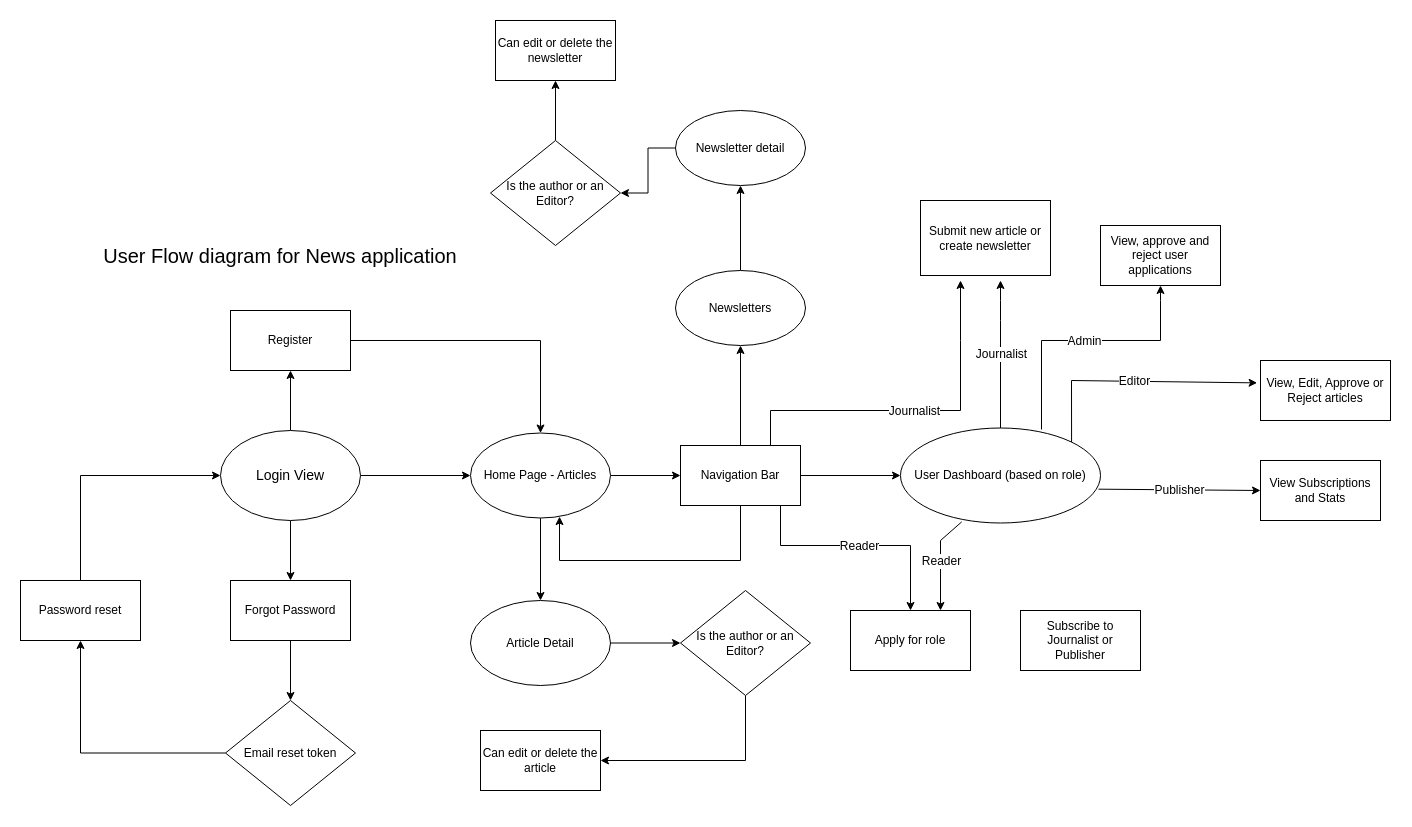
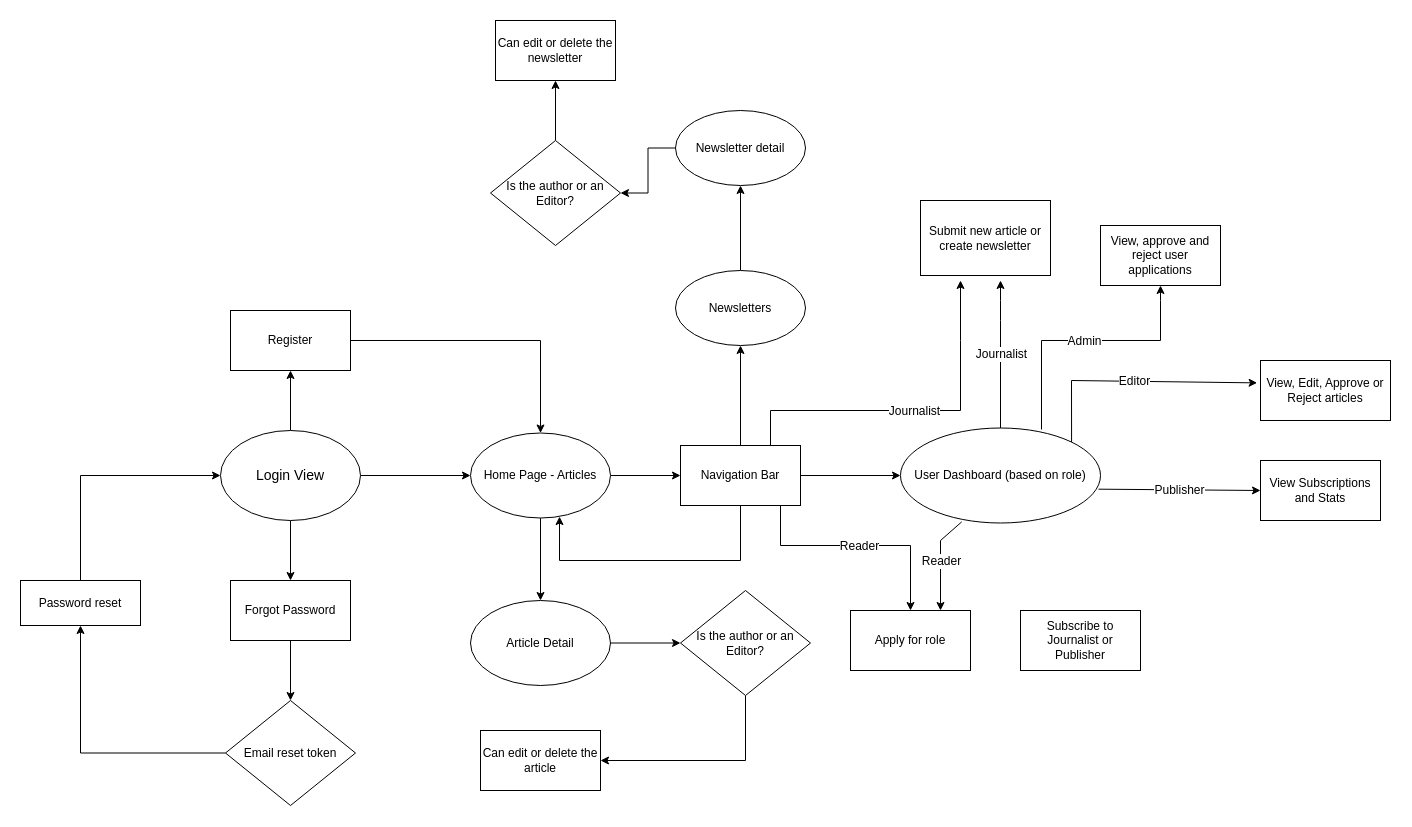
node "User Flow diagram for News application": removed
node "Password reset": size 120x60 -> 120x45
